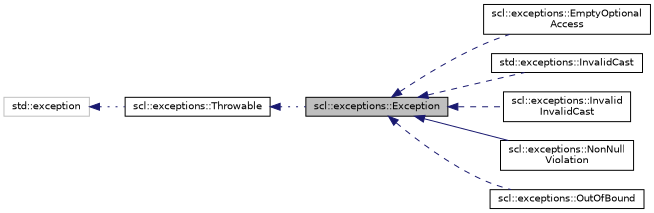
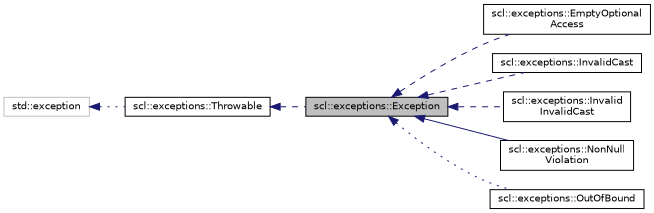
node "std::exceptions::InvalidCast": label "std::exceptions::InvalidCast" -> "scl::exceptions::InvalidCast"
edge "scl::exceptions::Exception" -> "scl::exceptions::Throwable": style dotted -> dashed
edge "scl::exceptions::OutOfBound" -> "scl::exceptions::Exception": style dashed -> dotted
